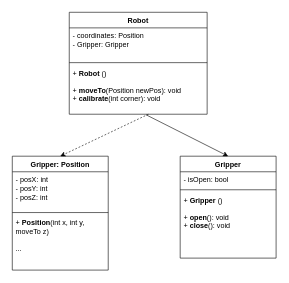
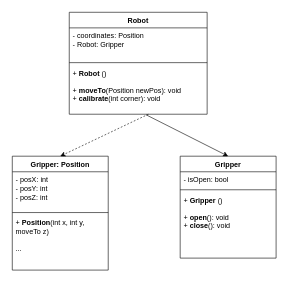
node "- coordinates: Position - Gripper: Gripper": label "- coordinates: Position - Gripper: Gripper" -> "- coordinates: Position - Robot: Gripper"
